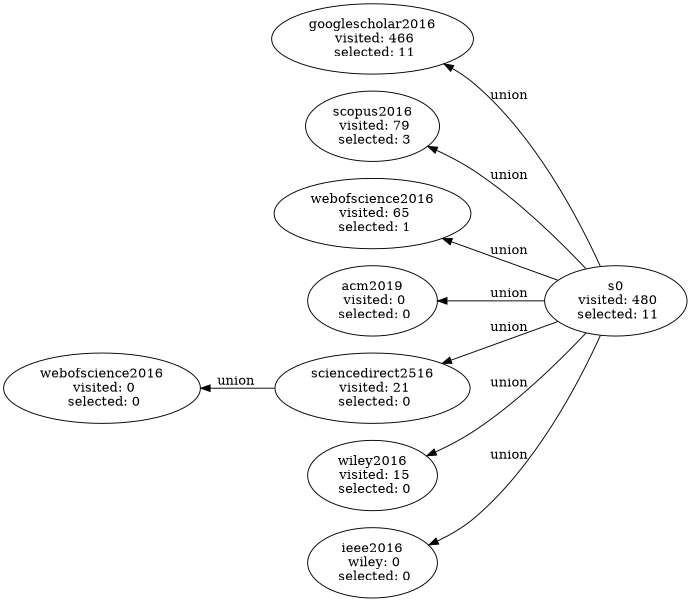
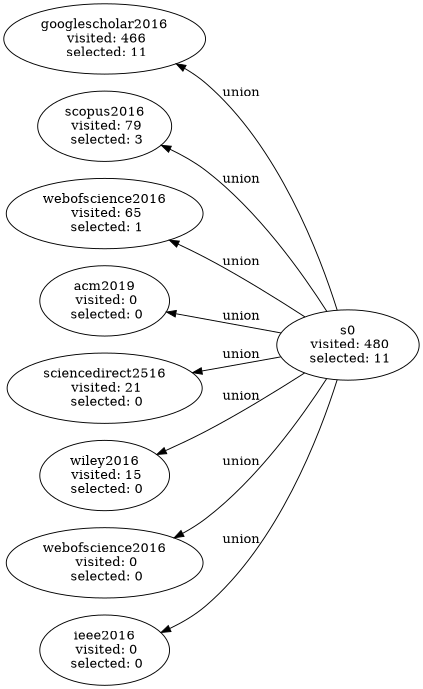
edge "sciencedirect2516 visited: 21 selected: 0" -> "webofscience2016 visited: 0 selected: 0": now "s0 visited: 480 selected: 11" -> "webofscience2016 visited: 0 selected: 0"
node "ieee2016 wiley: 0 selected: 0": label "ieee2016 wiley: 0 selected: 0" -> "ieee2016 visited: 0 selected: 0"
